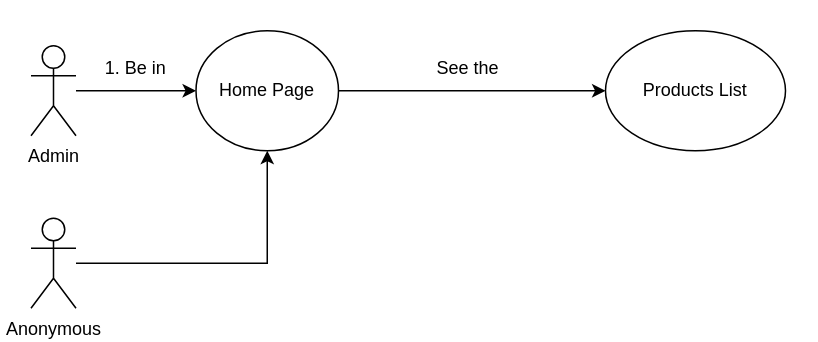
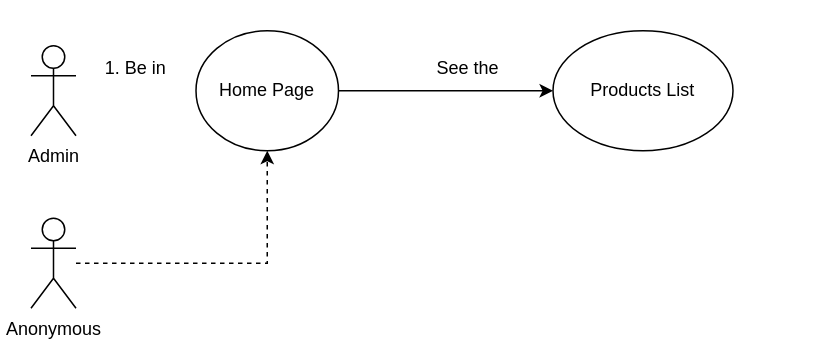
edge "Admin" -> "Home Page": removed
node "Products List": moved (695, 91) -> (643, 91)
edge "Anonymous" -> "Home Page": style solid -> dashed
